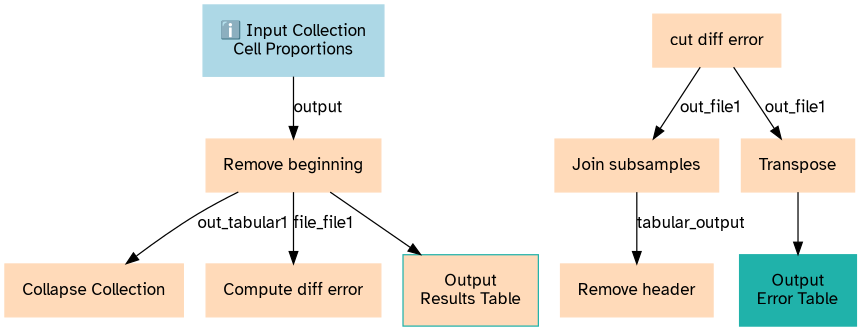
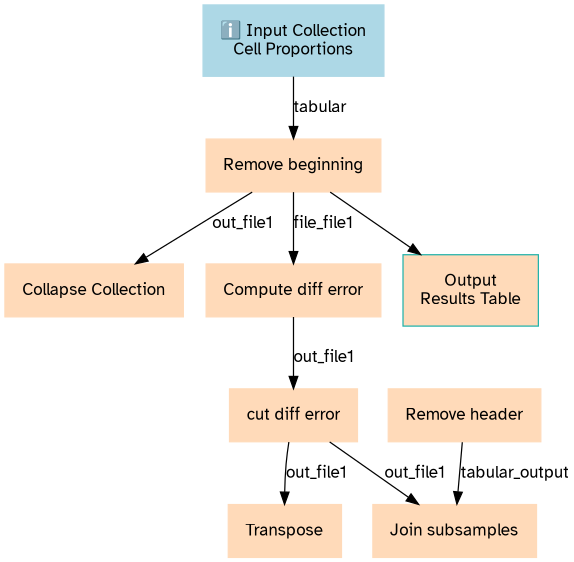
edge "ℹ️ Input Collection Cell Proportions" -> "Remove beginning": label "output" -> "tabular"
edge "Join subsamples" -> "Remove header": reversed
edge "Remove beginning" -> "Collapse Collection": label "out_tabular1" -> "out_file1"
node "Output Error Table": removed
edge "Compute diff error" -> "cut diff error": added, label "out_file1"
